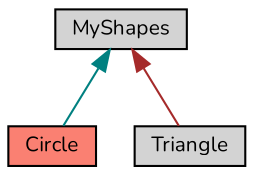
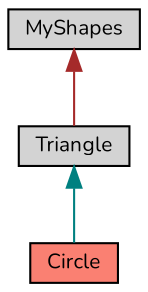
edge "Circle" -> "MyShapes": now "Circle" -> "Triangle"
